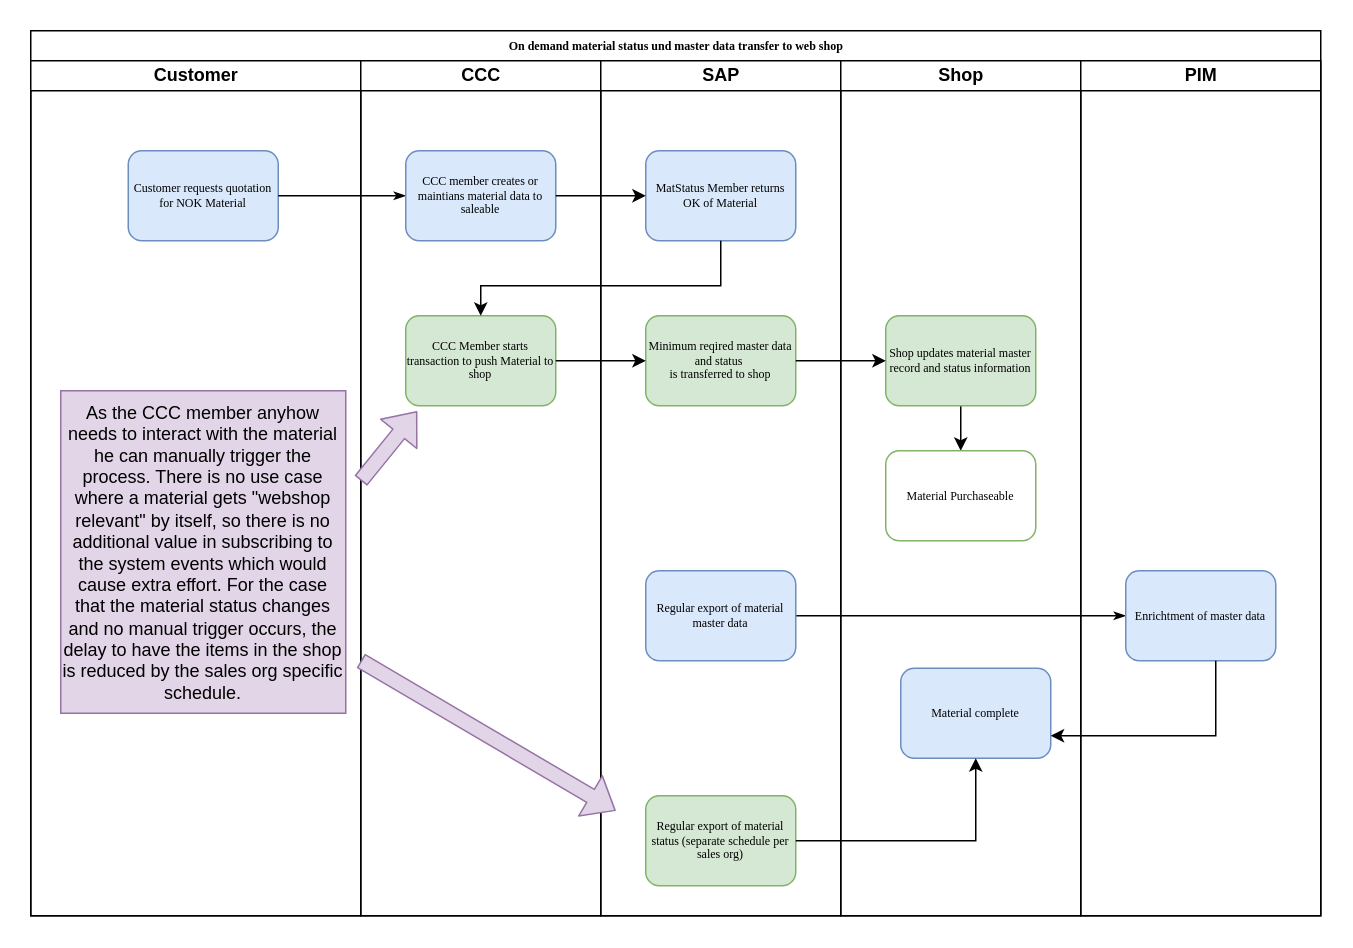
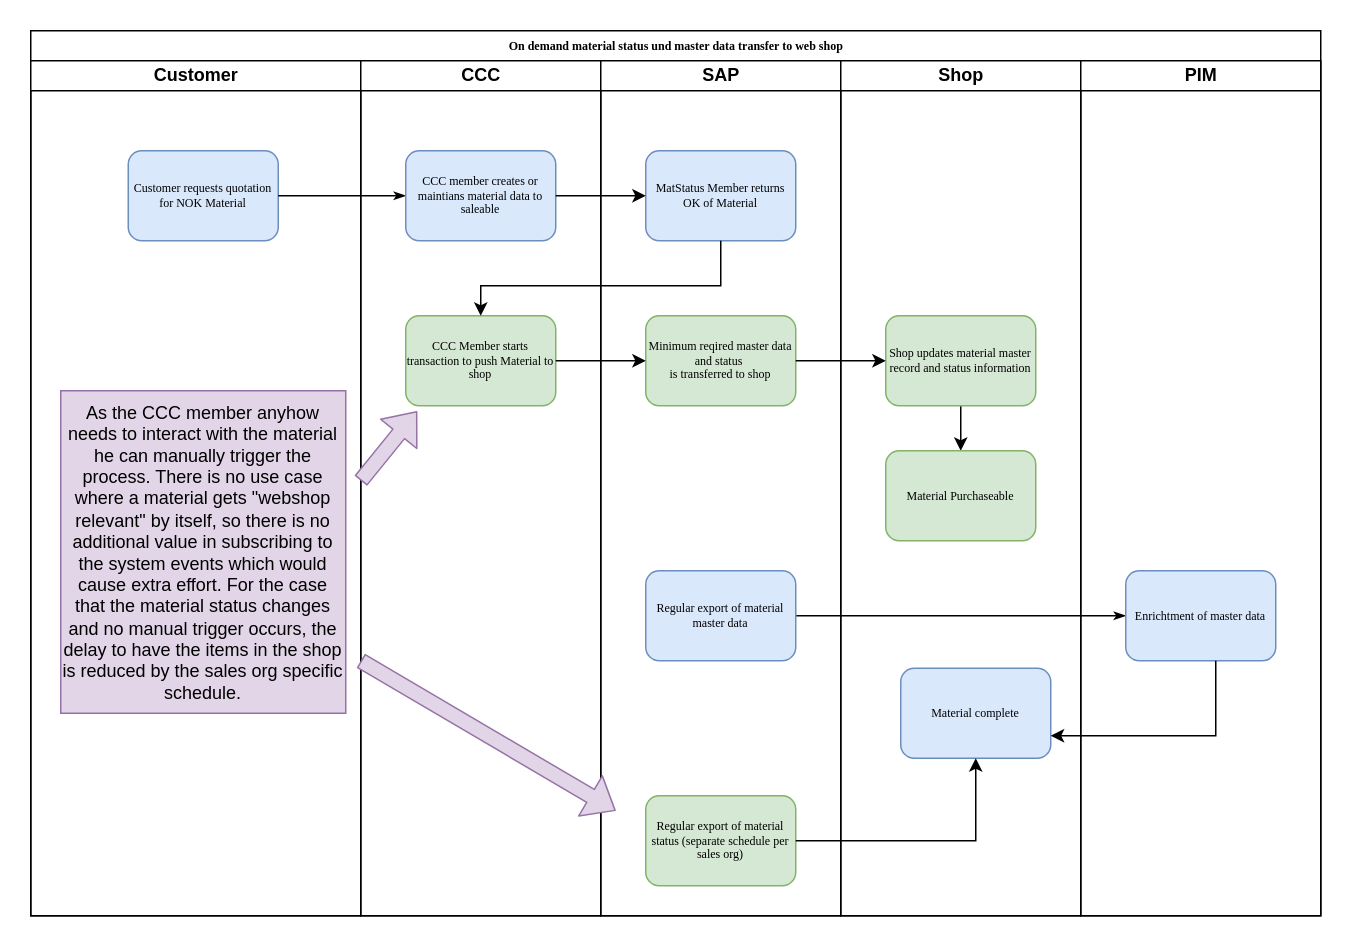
node "Material Purchaseable": fillcolor #ffffff -> #d5e8d4
